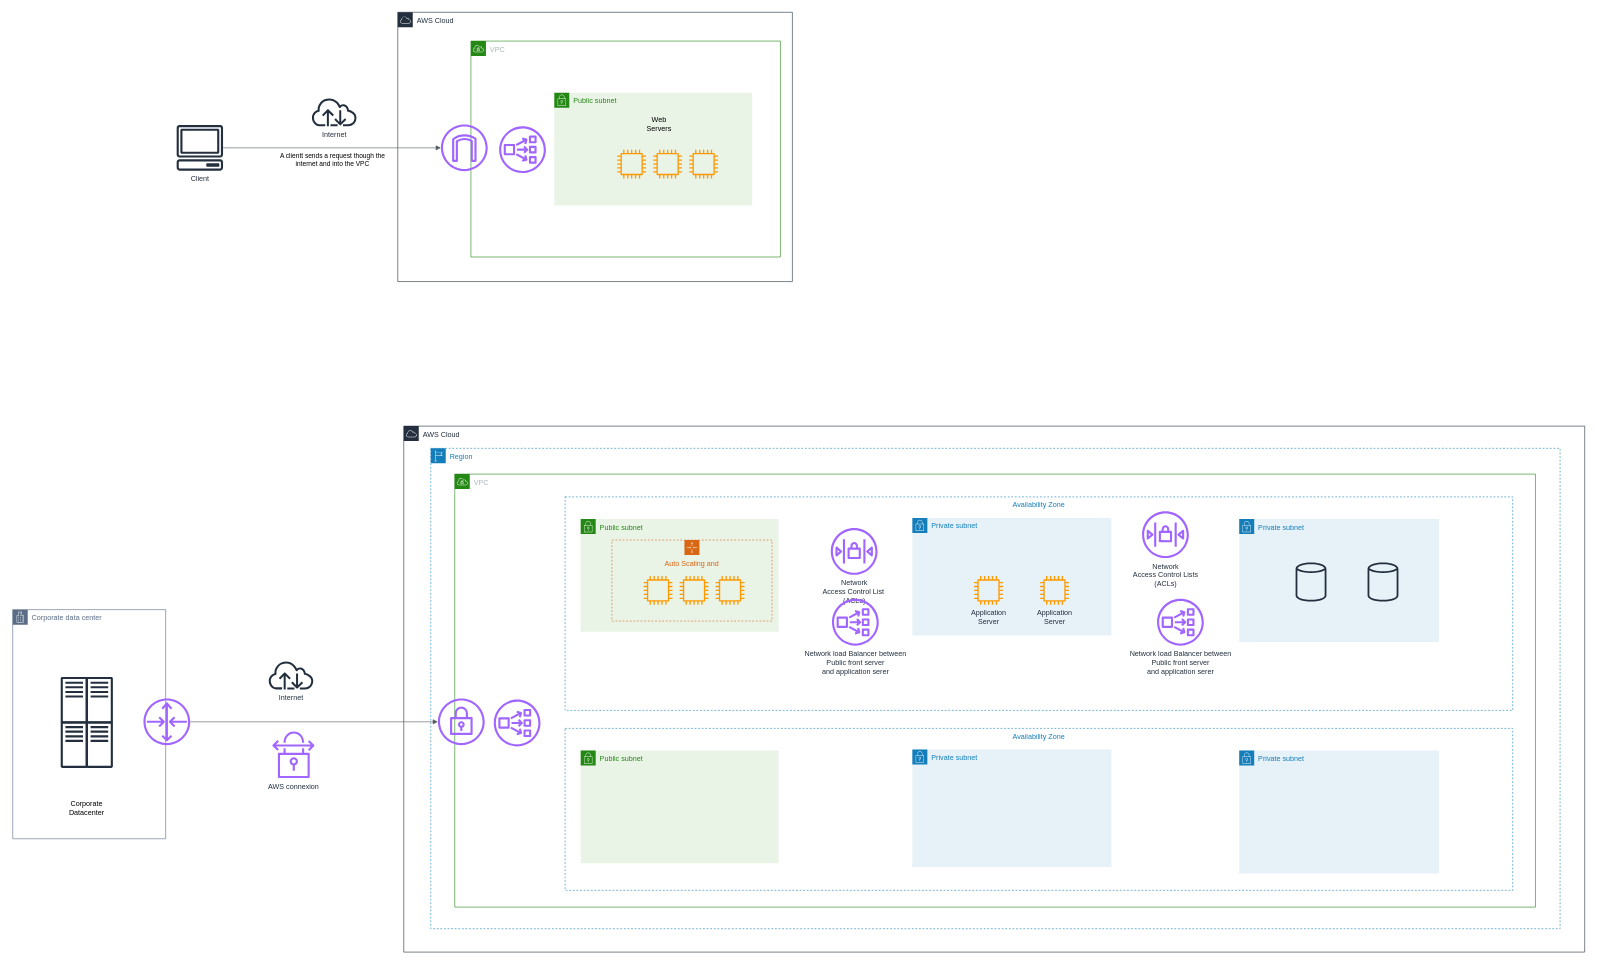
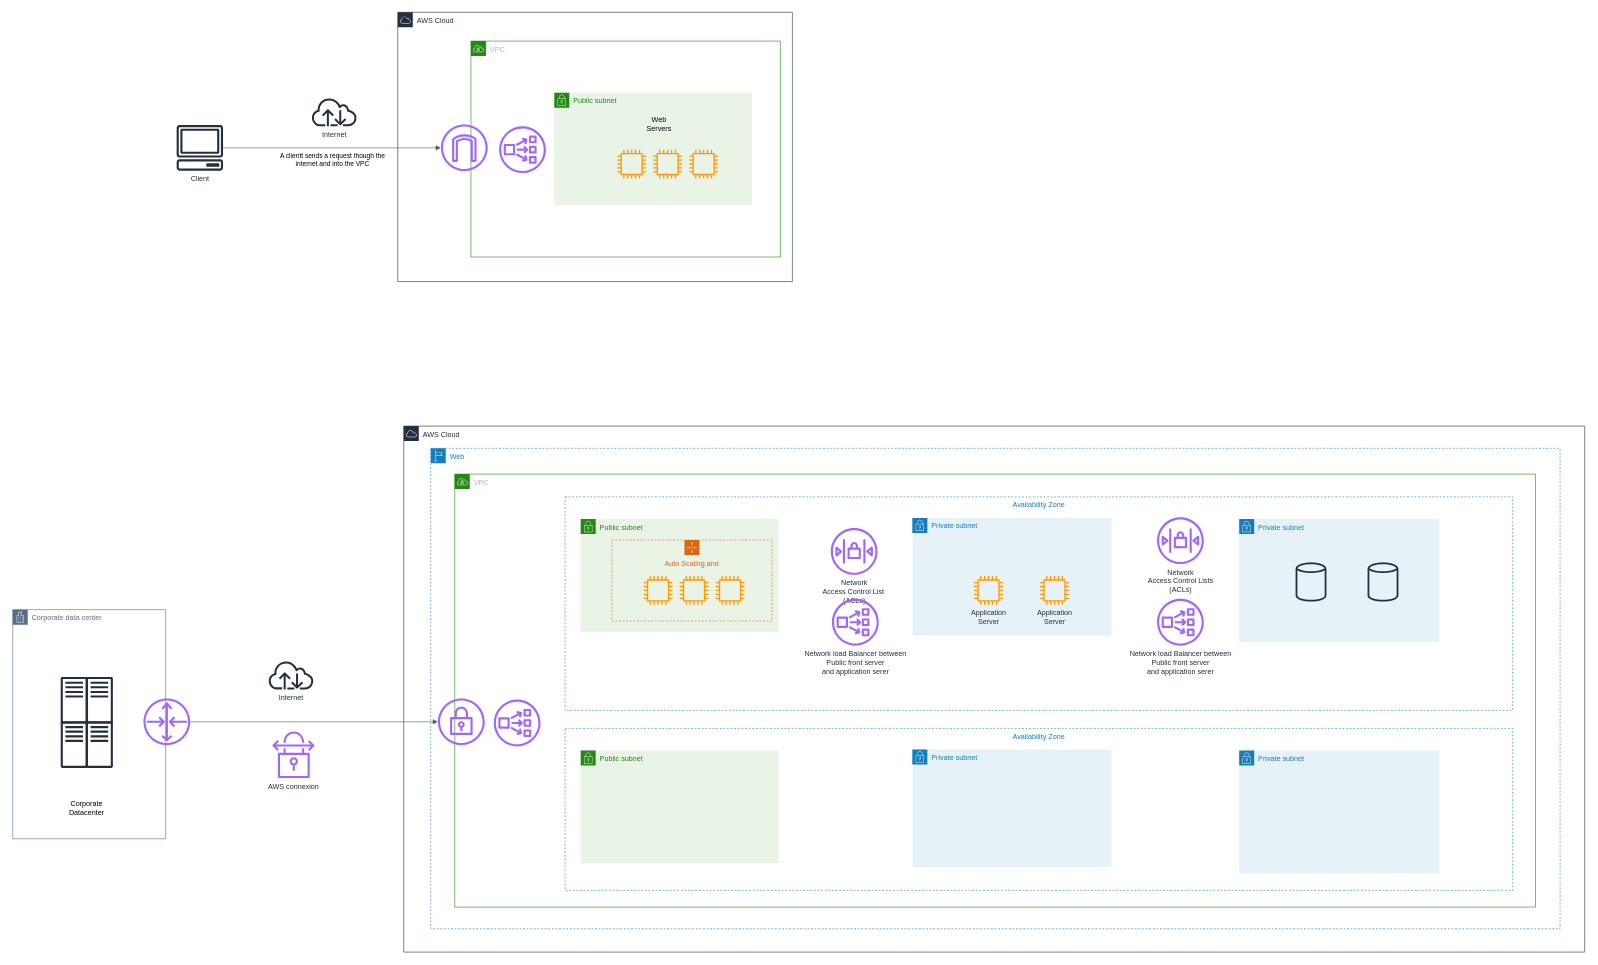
node "Region": label "Region" -> "Web"
node "Network Access Control Lists (ACLs)": moved (1166, 535) -> (1181, 541)
